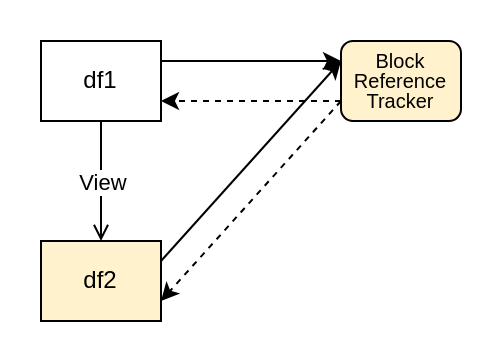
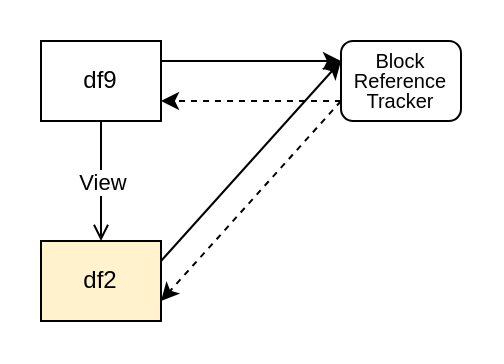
node "df1": label "df1" -> "df9"
node "Block Reference Tracker": fillcolor #fff2cc -> #ffffff
